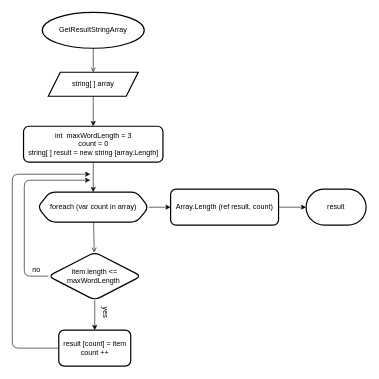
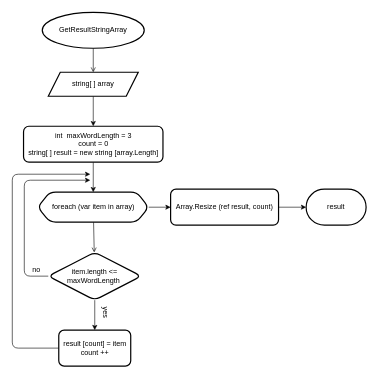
node "foreach (var count in array)": label "foreach (var count in array)" -> "foreach (var item in array)"
node "Array.Length (ref result, count)": label "Array.Length (ref result, count)" -> "Array.Resize (ref result, count)"
